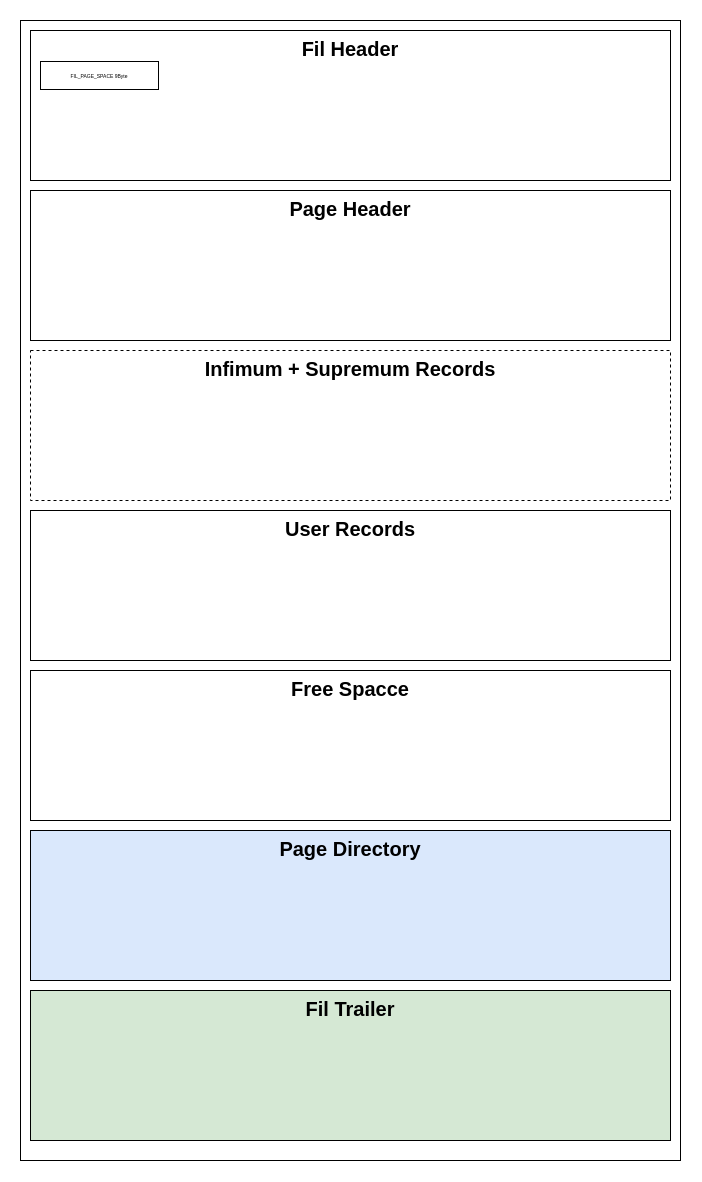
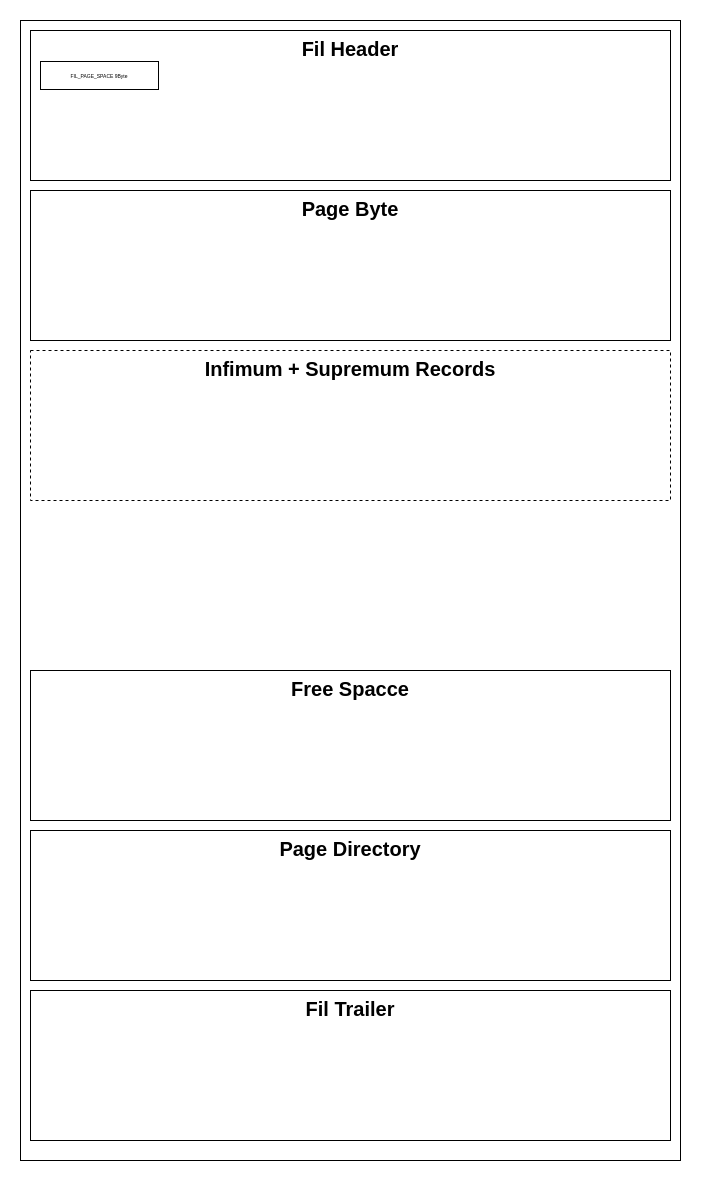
node "Page Header": label "Page Header" -> "Page Byte"
node "User Records": removed
node "Page Directory": fillcolor #dae8fc -> #ffffff
node "Fil Trailer": fillcolor #d5e8d4 -> #ffffff
